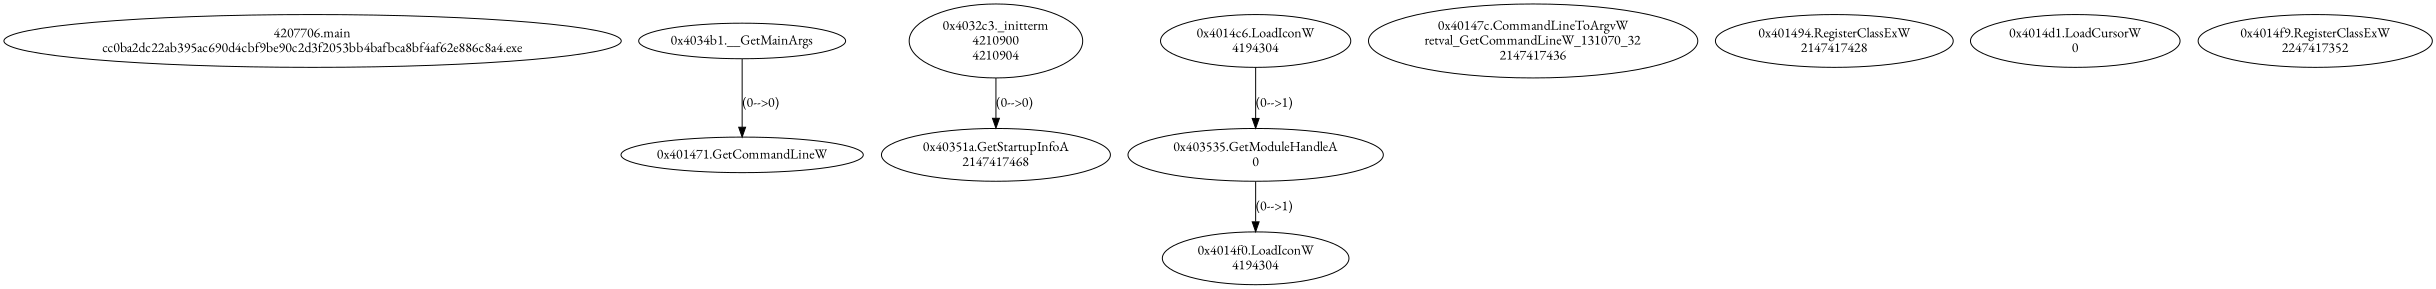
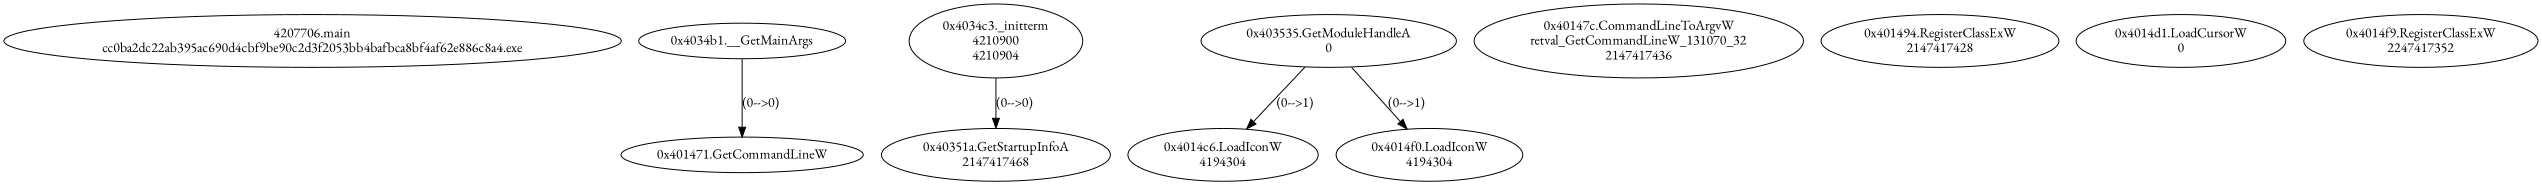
node "0x4032c3._initterm 4210900 4210904": label "0x4032c3._initterm 4210900 4210904" -> "0x4034c3._initterm 4210900 4210904"
edge "0x4014c6.LoadIconW 4194304" -> "0x403535.GetModuleHandleA 0": reversed
